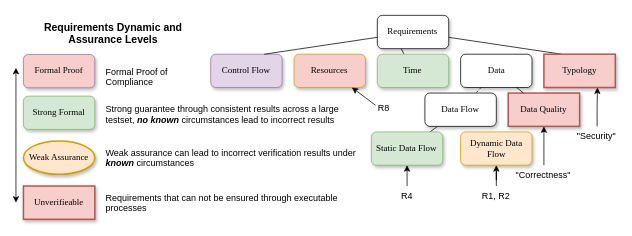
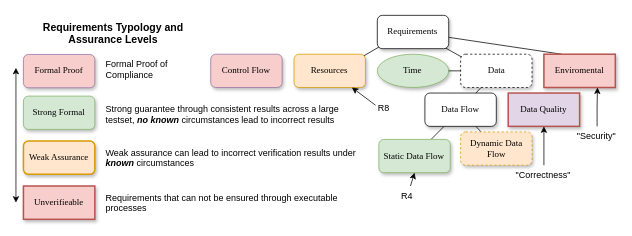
node "Requirements Dynamic and Assurance Levels": label "Requirements Dynamic and Assurance Levels" -> "Requirements Typology and Assurance Levels"
edge "Requirements" -- "Control Flow": removed
edge "Requirements" -- "Time": now "Requirements" -- "Resources"
edge "Requirements" -- "Data": added
node "Control Flow": fillcolor #e1d5e7 -> #f8cecc
node "Resources": fillcolor #f8cecc -> #ffe6cc
node "Time": shape rounded rectangle -> ellipse
node "Data": style solid -> dashed
node "Typology": label "Typology" -> "Enviromental"
node "Formal Proof of Compliance": moved (153, 77) -> (153, 70)
edge "Data" -- "Data Flow": style dashed -> solid
edge "Data" -- "Data Quality": now "Data" -- "Time"
node "Data Quality": fillcolor #f8cecc -> #e1d5e7
edge "Data Flow" -- "Dynamic Data Flow": added
node "Static Data Flow": moved (407, 149) -> (414, 156)
node "Dynamic Data Flow": style solid -> dashed
node "Weak Assurance": shape ellipse -> rounded rectangle
edge "R1, R2" -> "Dynamic Data Flow": removed
node "R1, R2": removed
